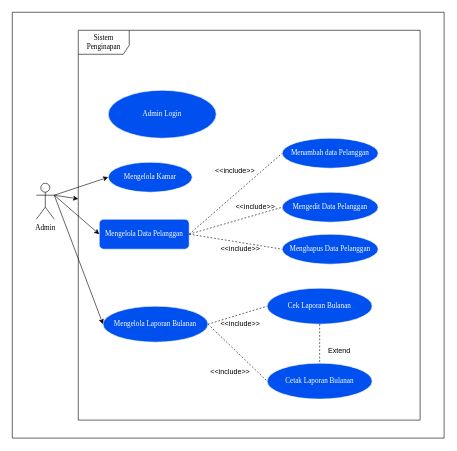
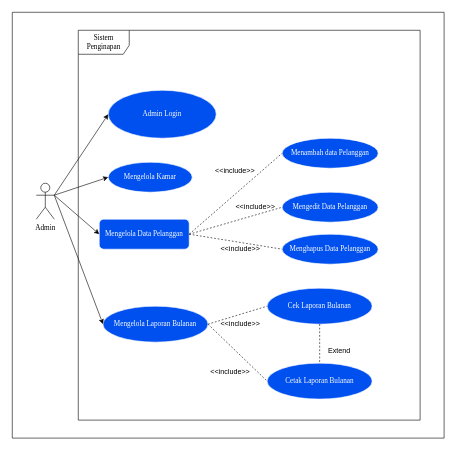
edge "Admin" -> "Sistem Penginapan": now "Admin" -> "Admin Login"
